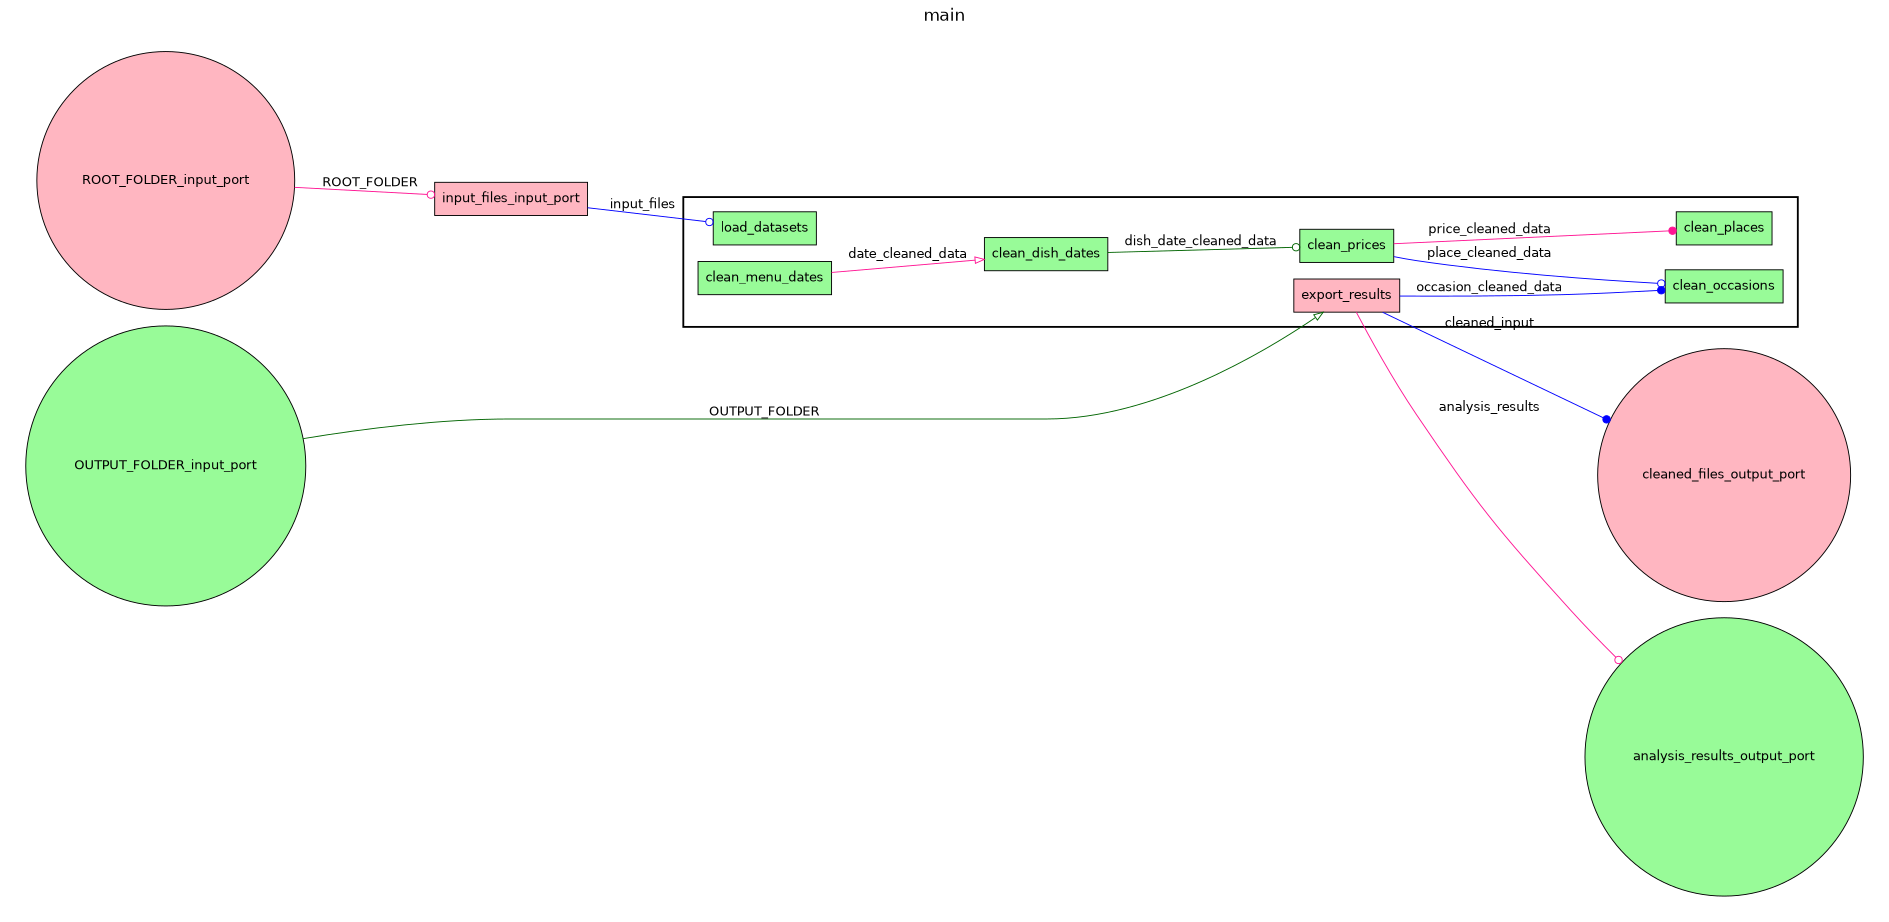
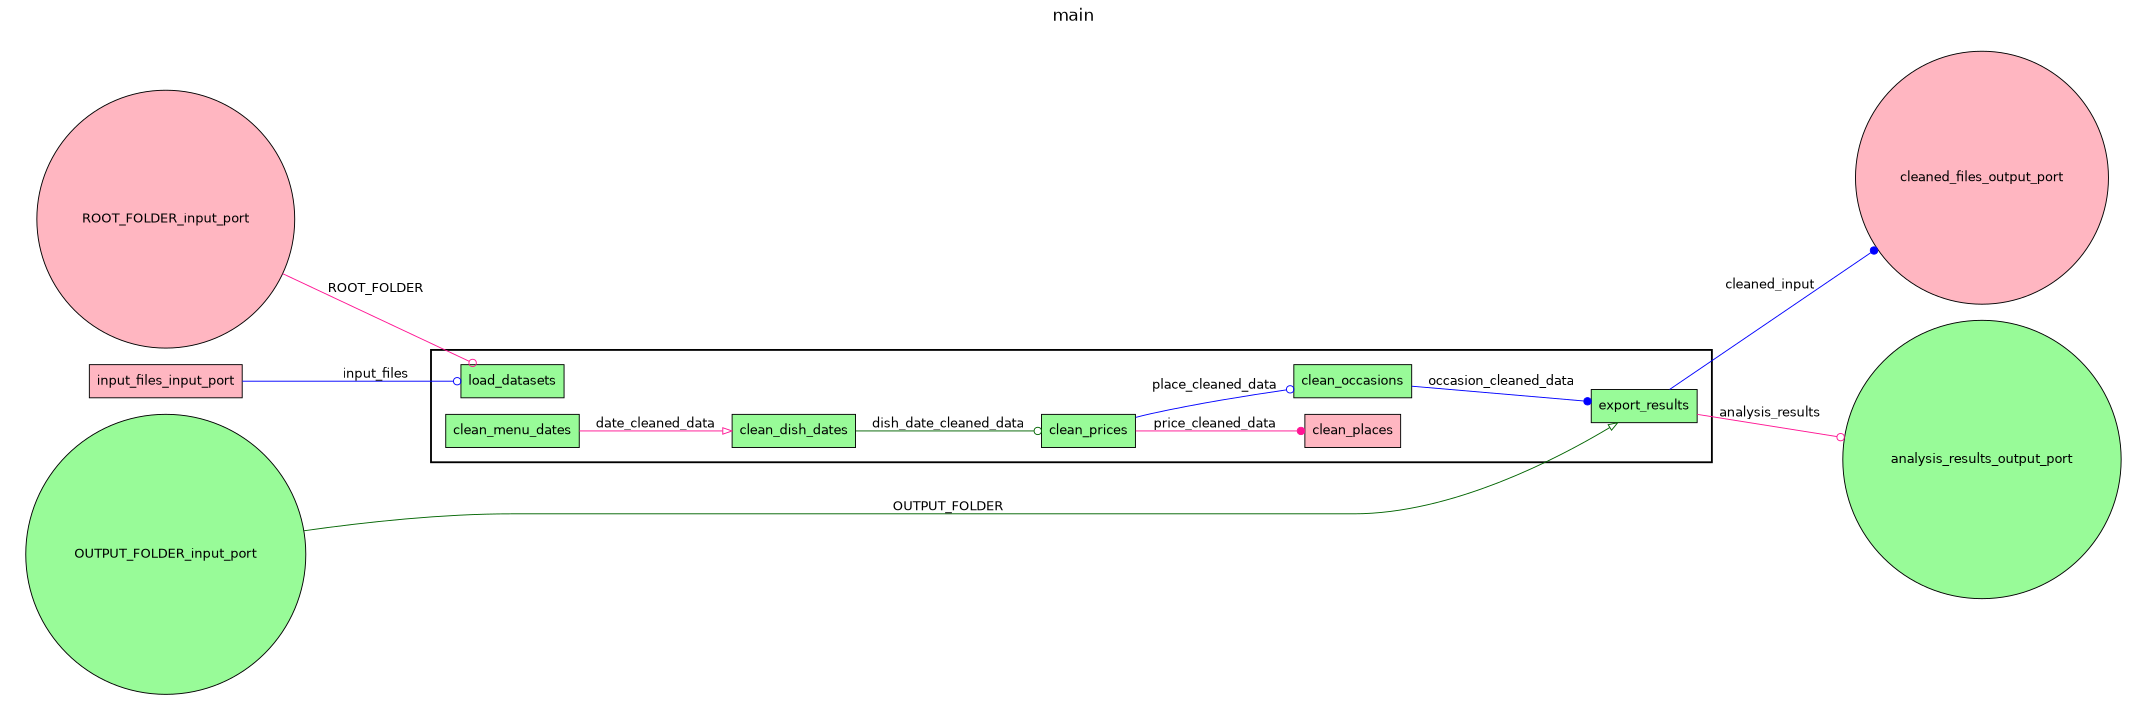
edge "ROOT_FOLDER_input_port" -> "input_files_input_port": now "ROOT_FOLDER_input_port" -> "load_datasets"
node "clean_places": fillcolor palegreen -> lightpink
edge "export_results" -> "clean_occasions": reversed
node "export_results": fillcolor lightpink -> palegreen
